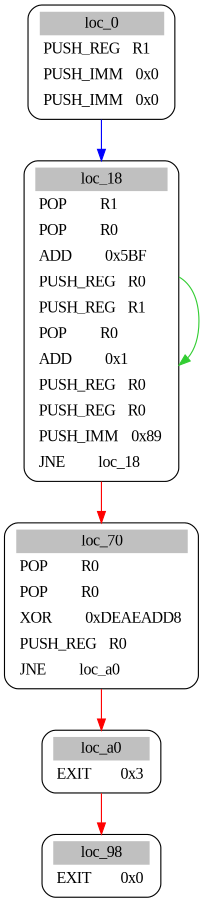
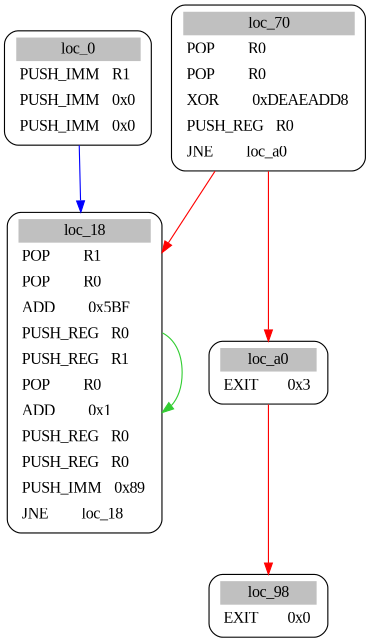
node "loc_0": text "PUSH_REG   R1" -> "PUSH_IMM   R1"
edge "loc_18" -> "loc_70": reversed
